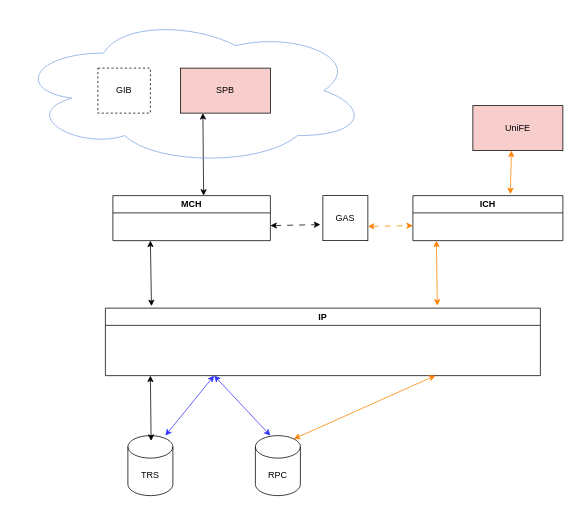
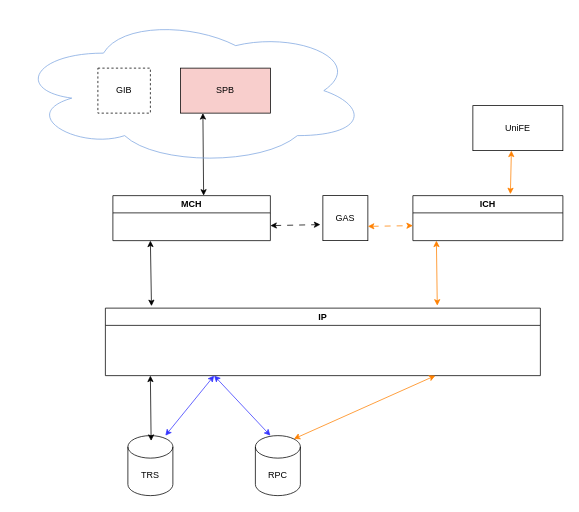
node "UniFE": fillcolor #f8cecc -> #ffffff
